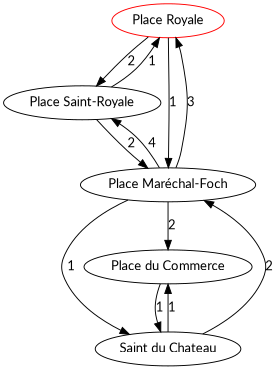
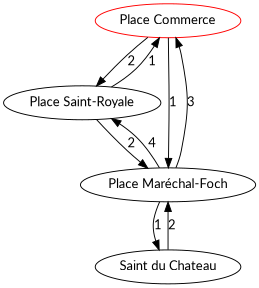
node "Place Royale": label "Place Royale" -> "Place Commerce"
node "Place du Commerce": removed
